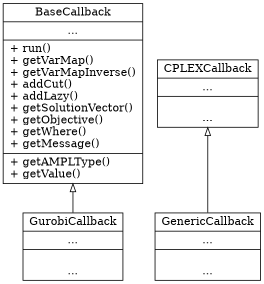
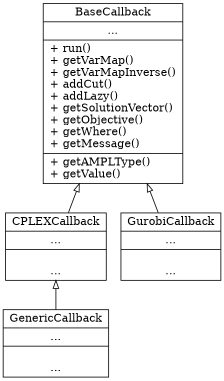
edge "CPLEXCallback" -> "BaseCallback": added
